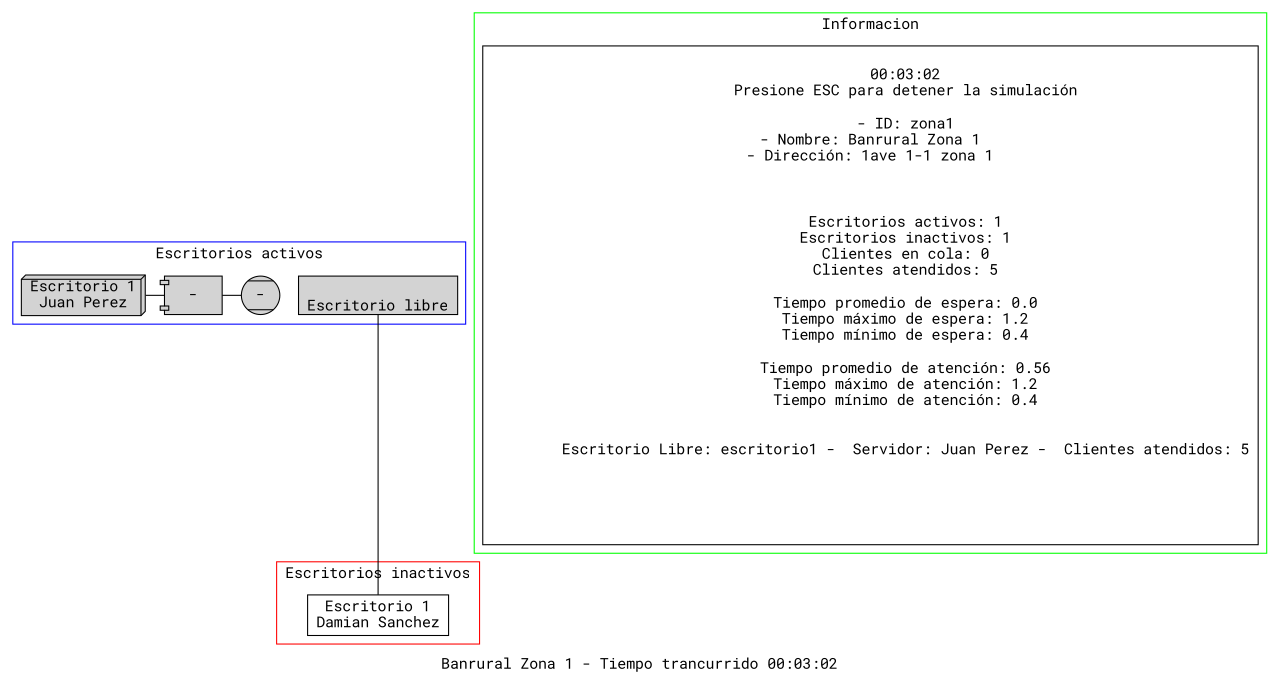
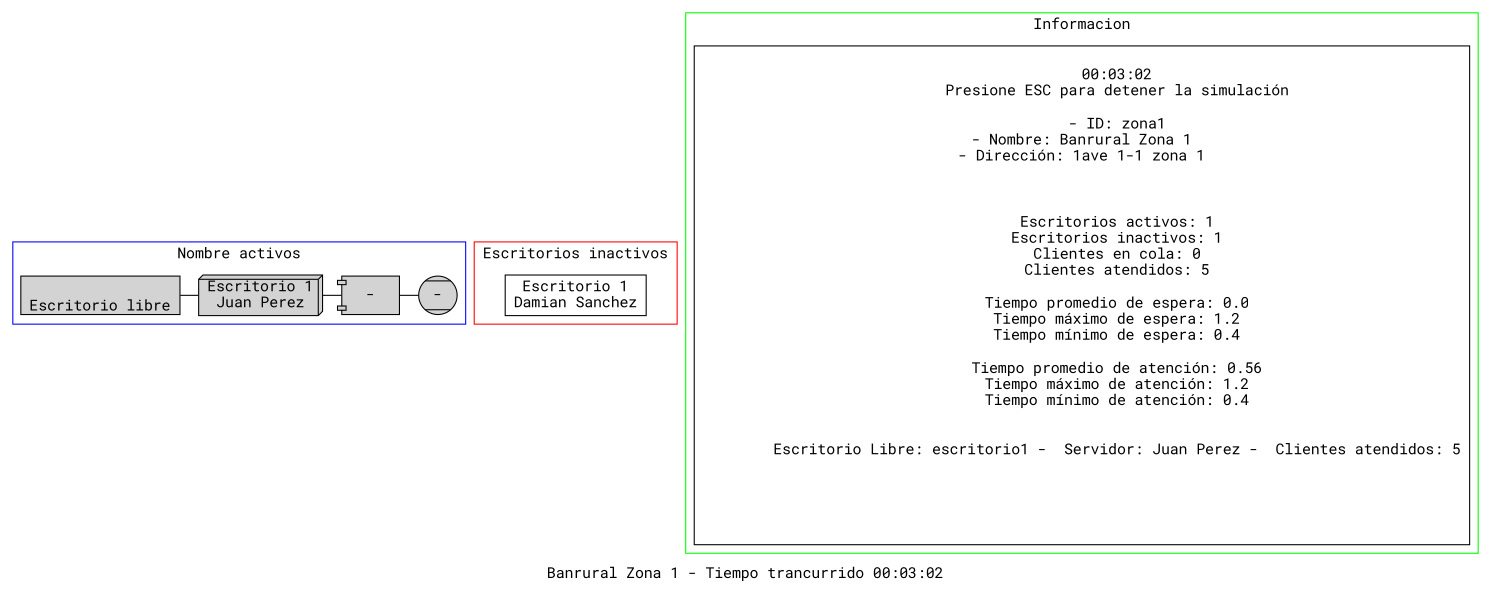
cluster "Escritorios activos": label "Escritorios activos" -> "Nombre activos"
edge "Escritorio libre" -- "Escritorio 1 Damian Sanchez": now "Escritorio libre" -- "Escritorio 1 Juan Perez"
